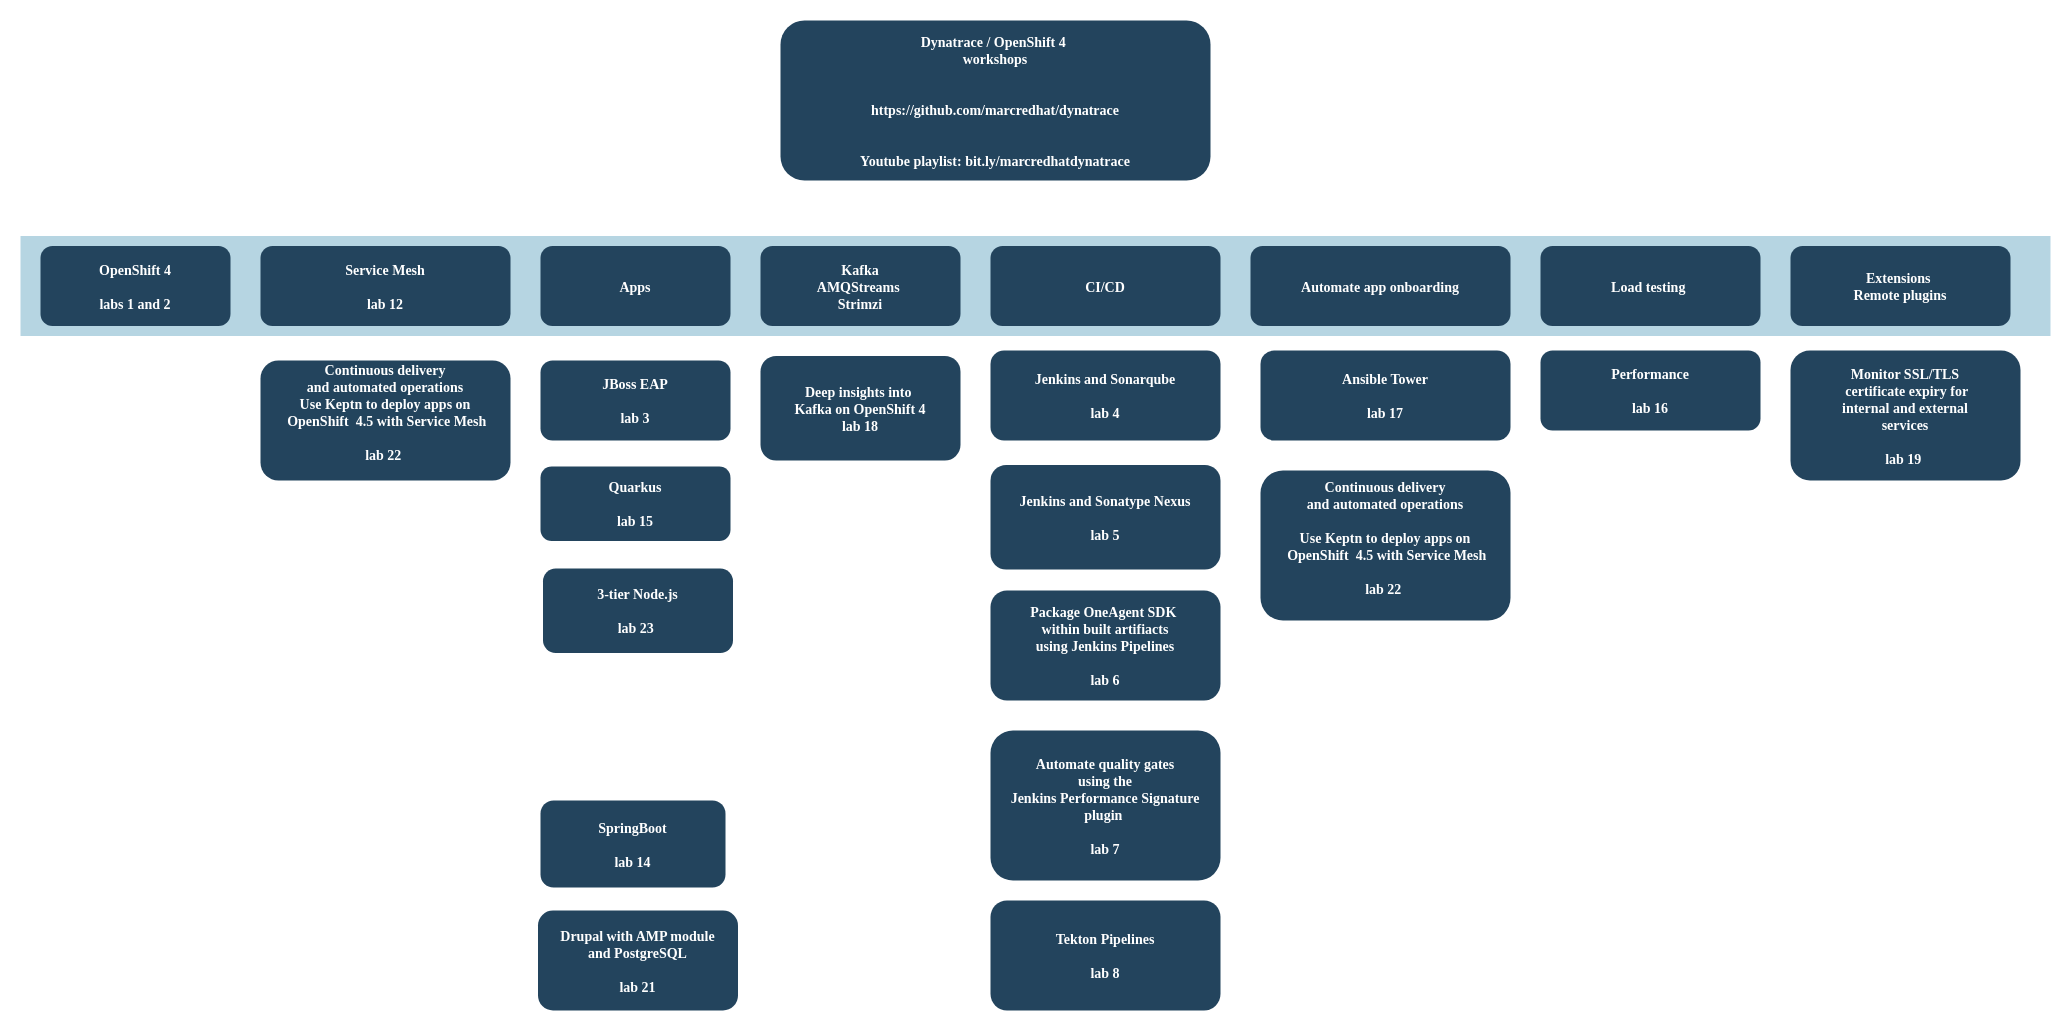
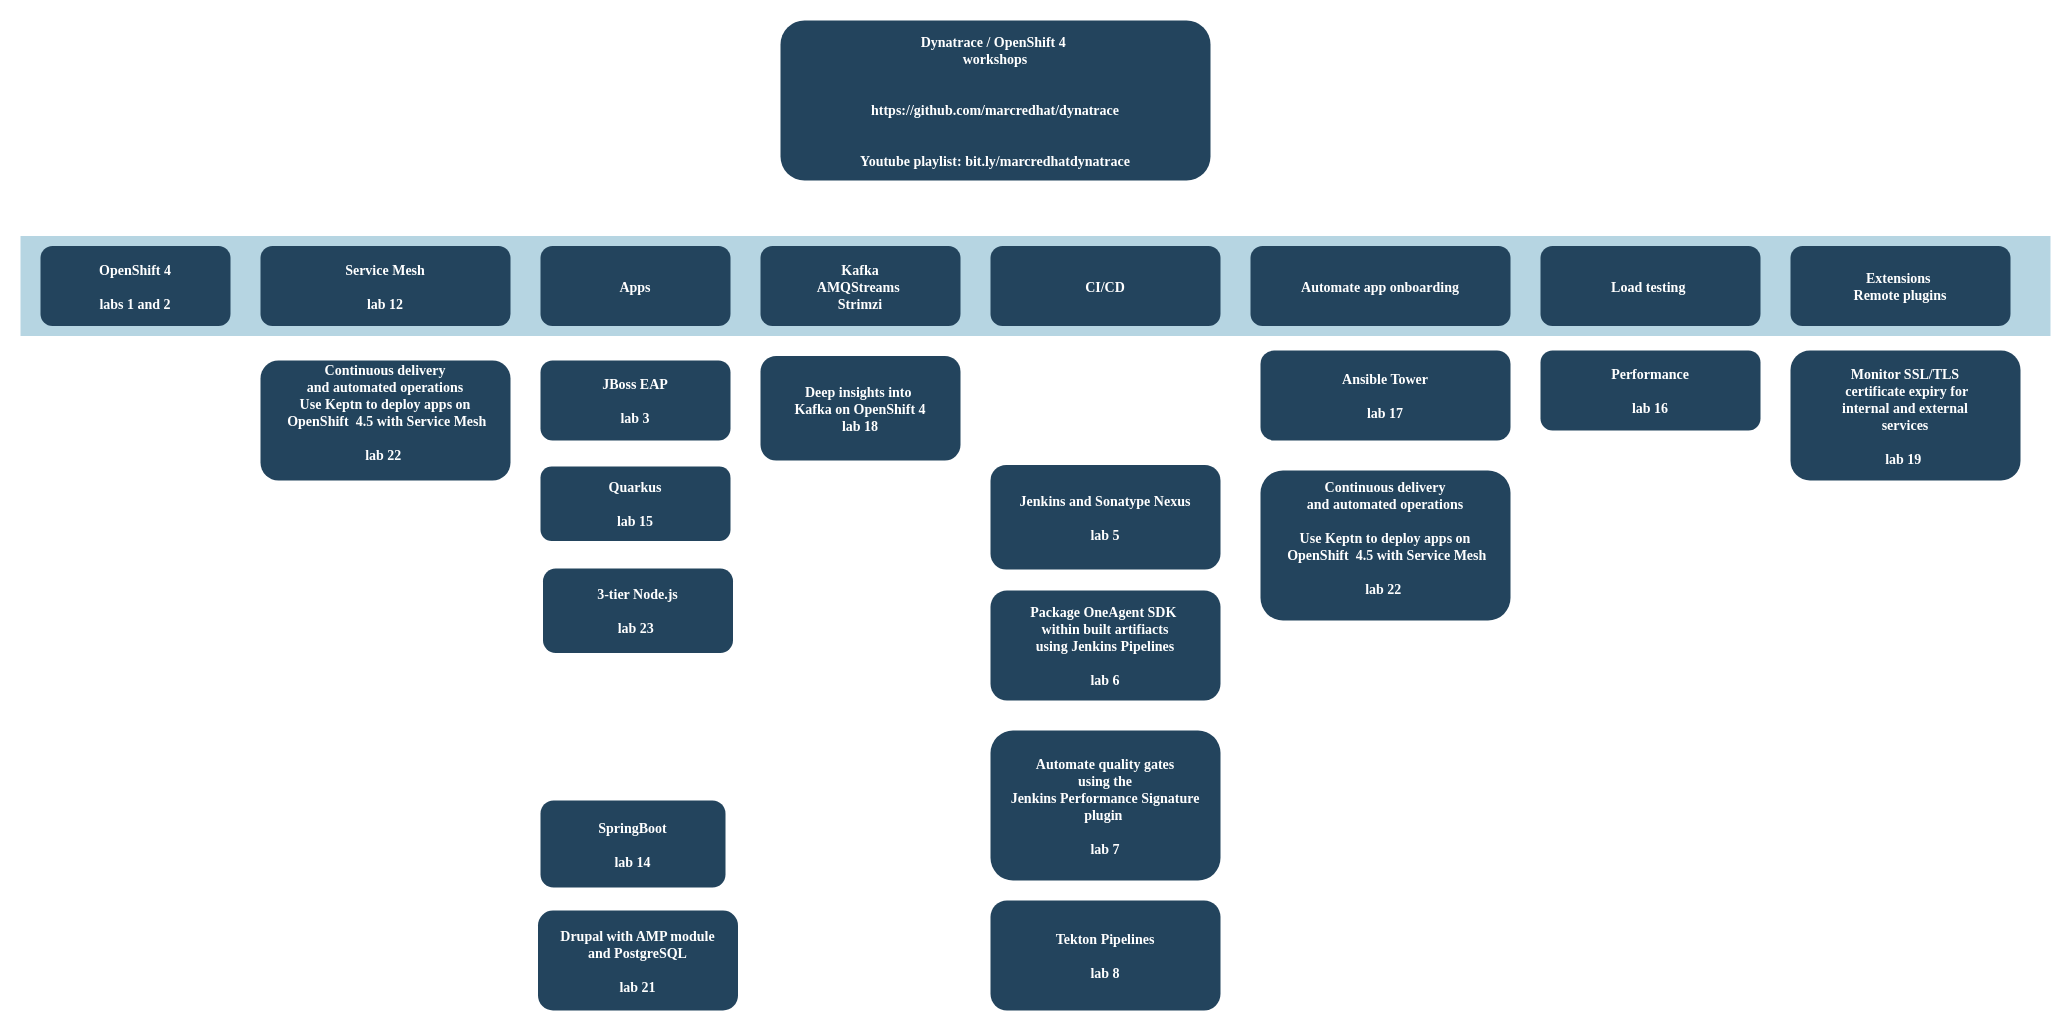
node "Jenkins and Sonarqube lab 4": removed
